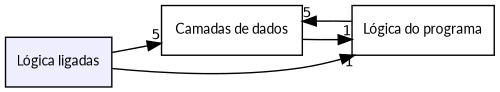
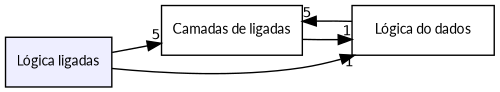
node "Camadas de dados": label "Camadas de dados" -> "Camadas de ligadas"
node "Lógica do programa": label "Lógica do programa" -> "Lógica do dados"
